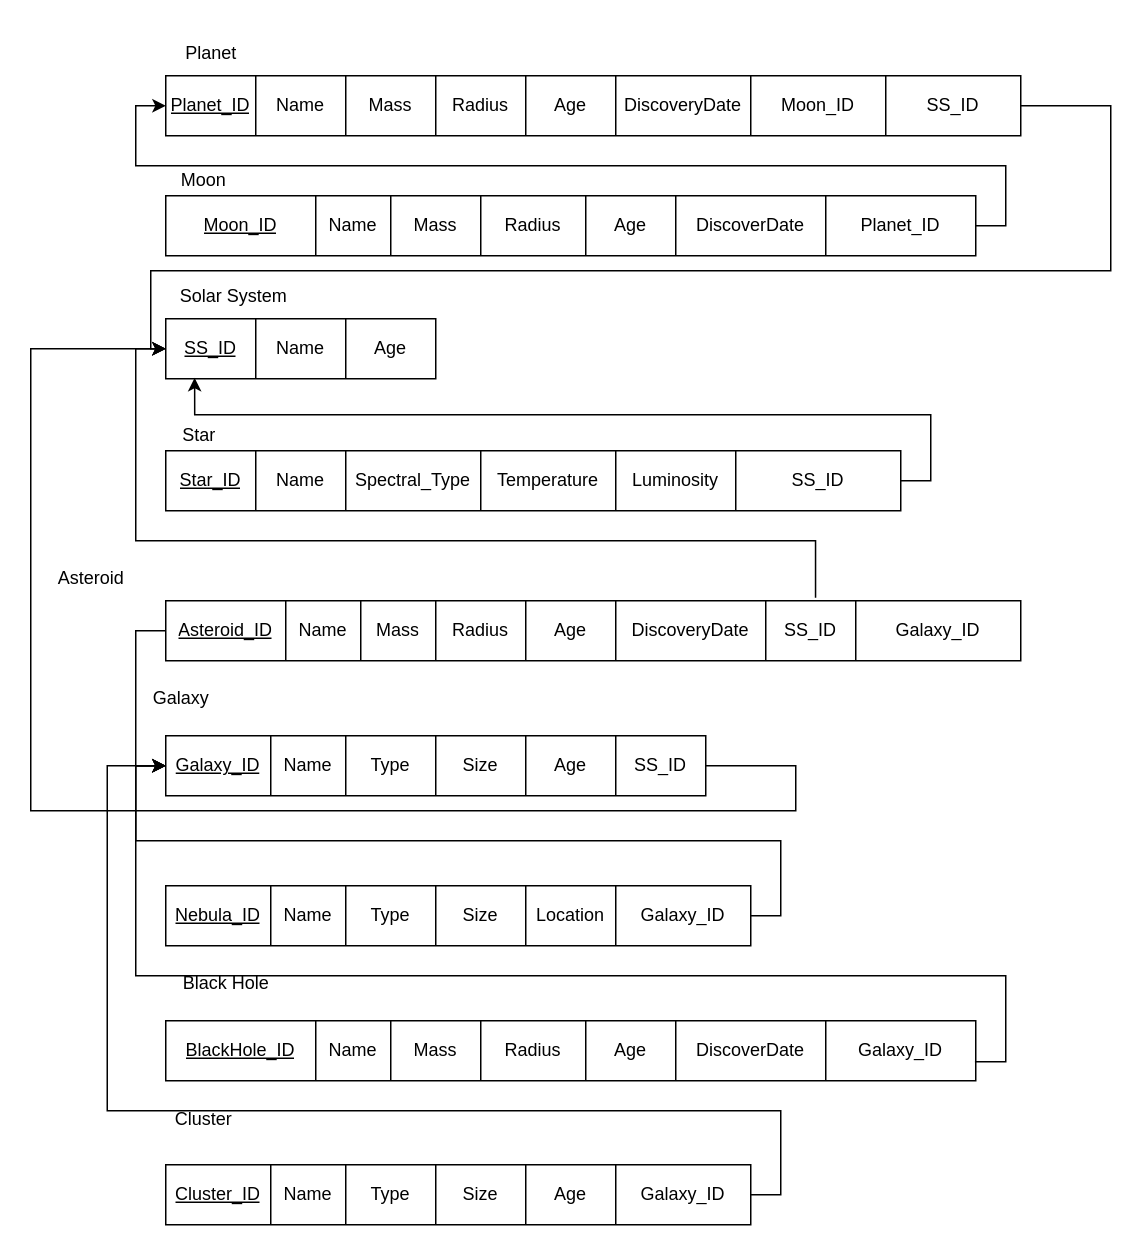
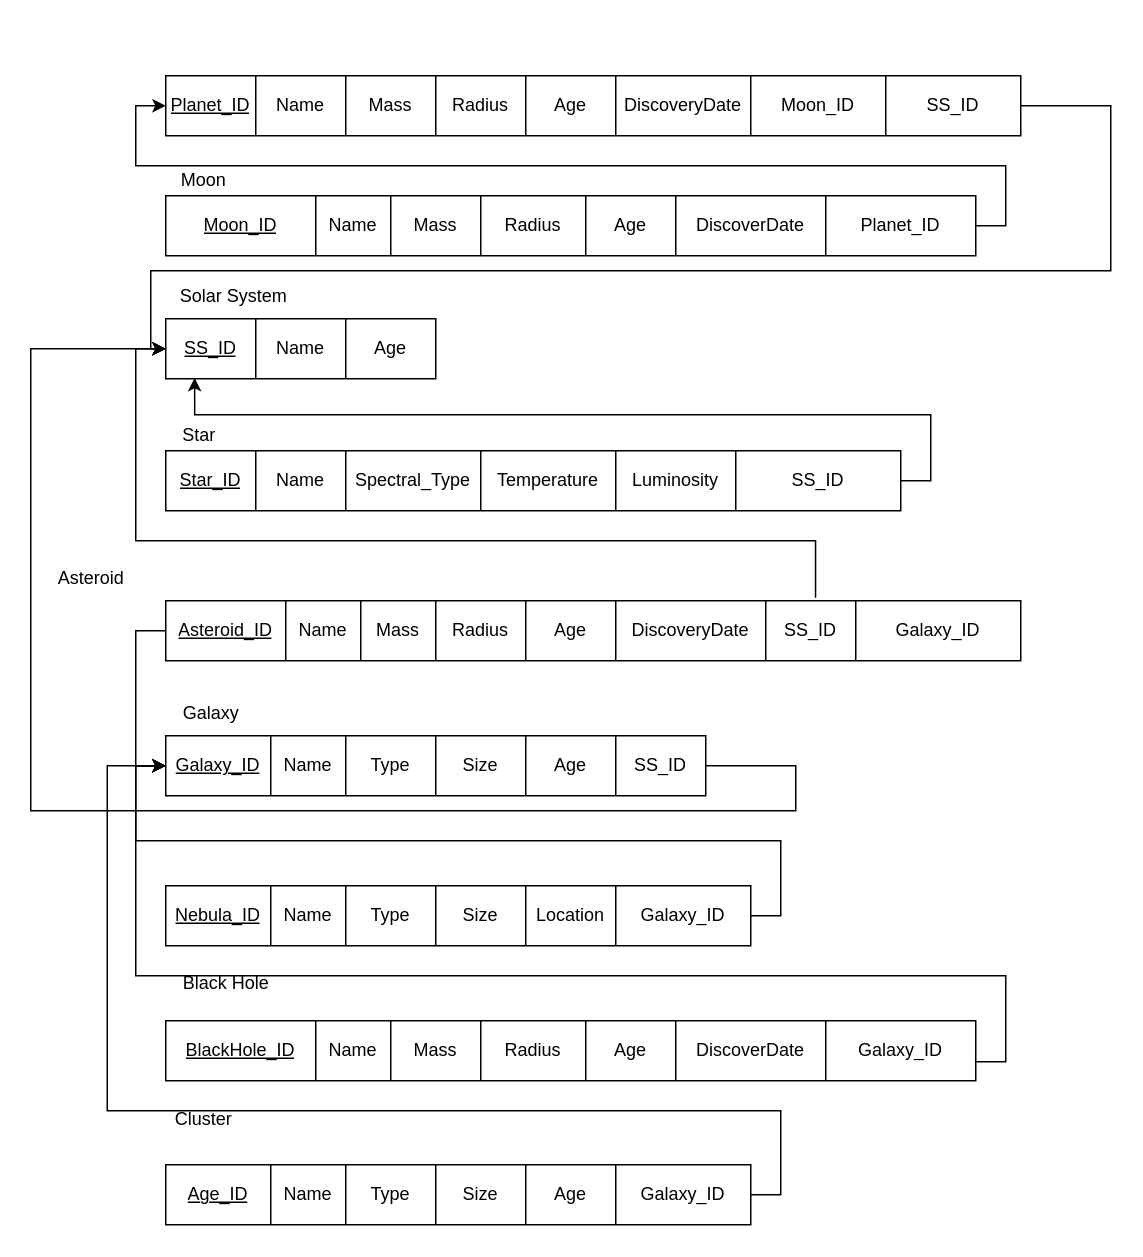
node "Planet": removed
node "Galaxy": moved (181, 698) -> (211, 713)
node "Cluster_ID": label "Cluster_ID" -> "Age_ID"
